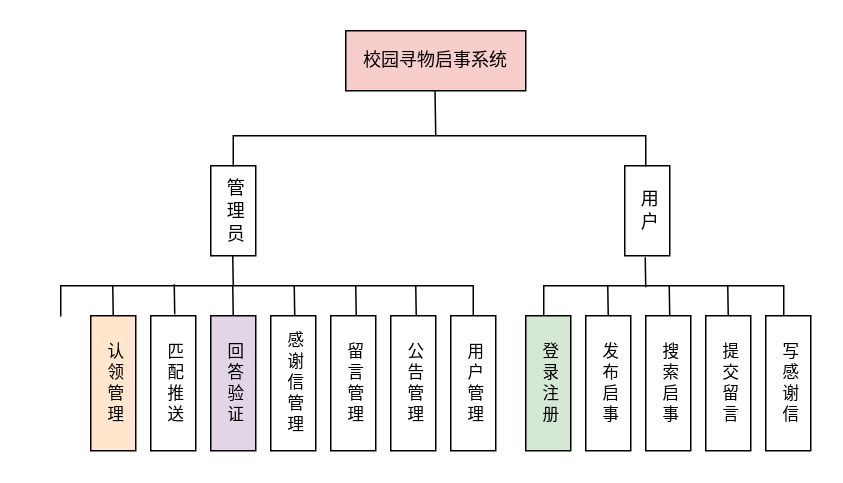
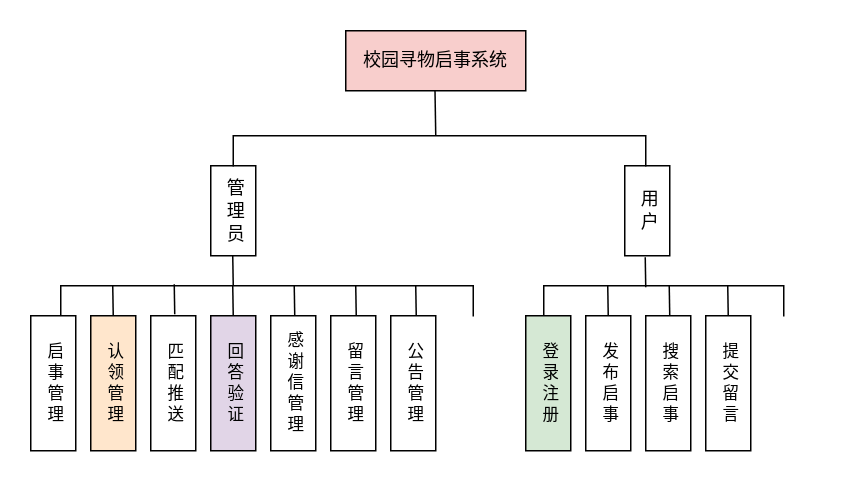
node "启 事 管 理": added
node "用 户 管 理": removed
node "写 感 谢 信": removed
